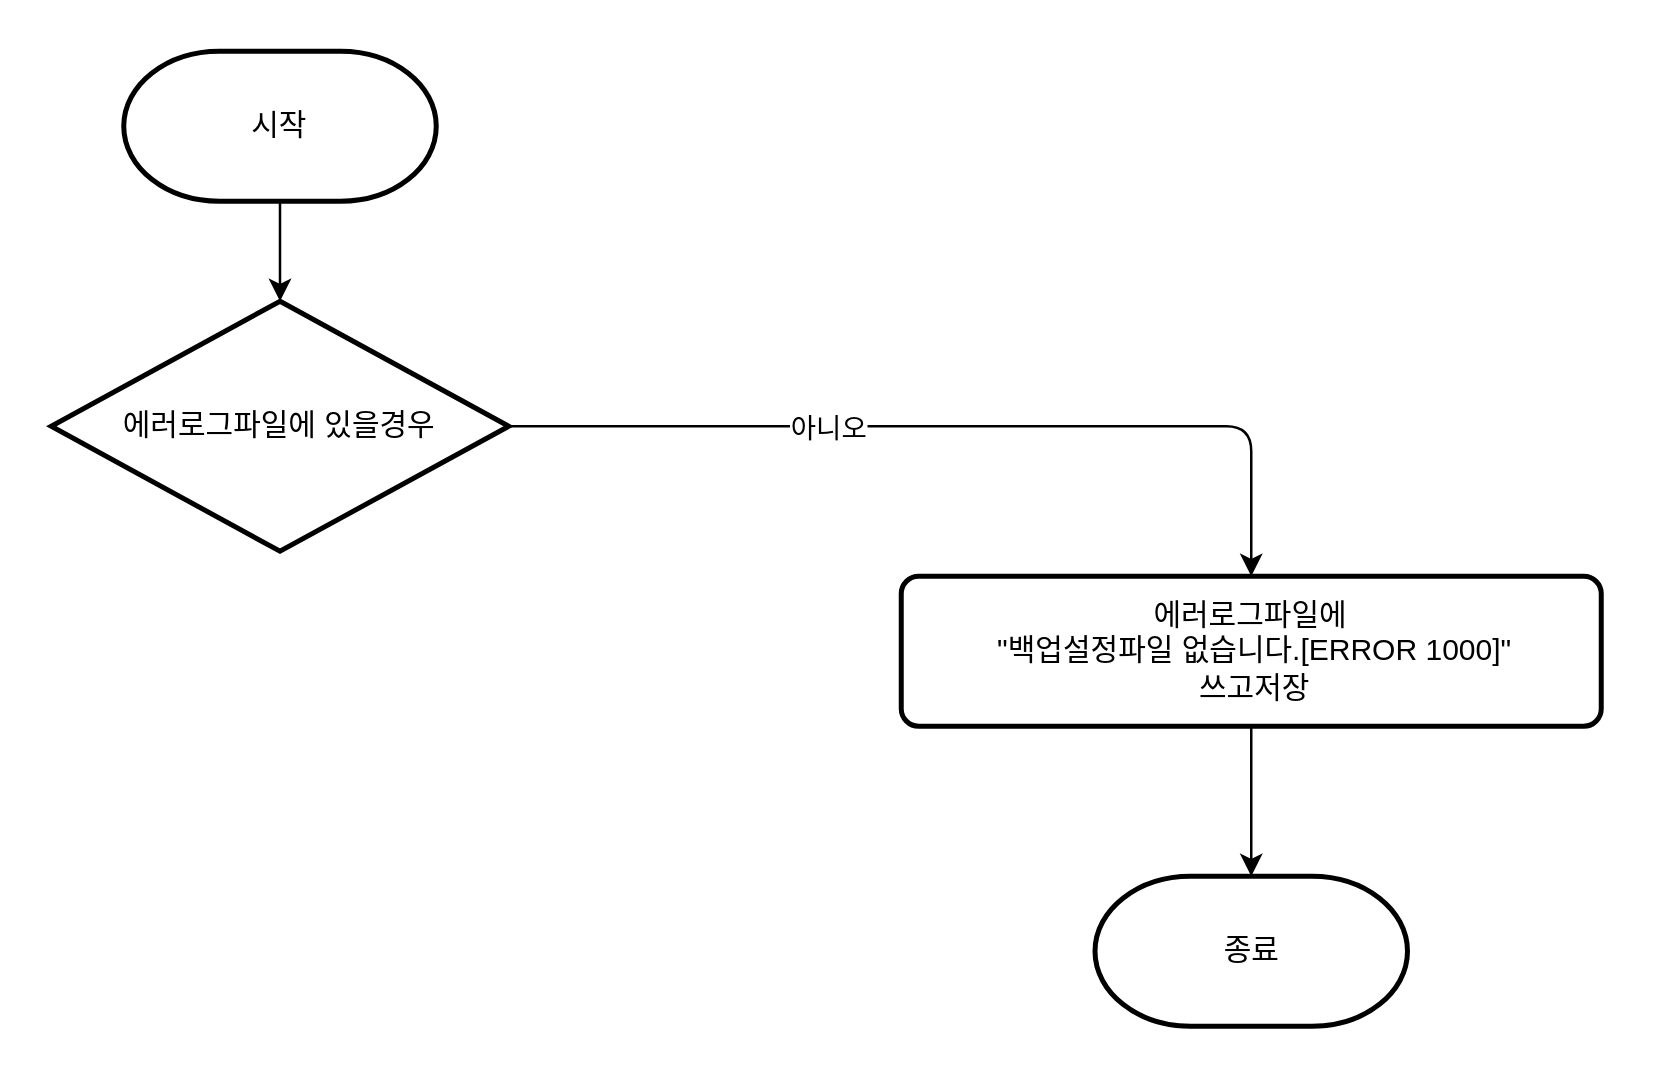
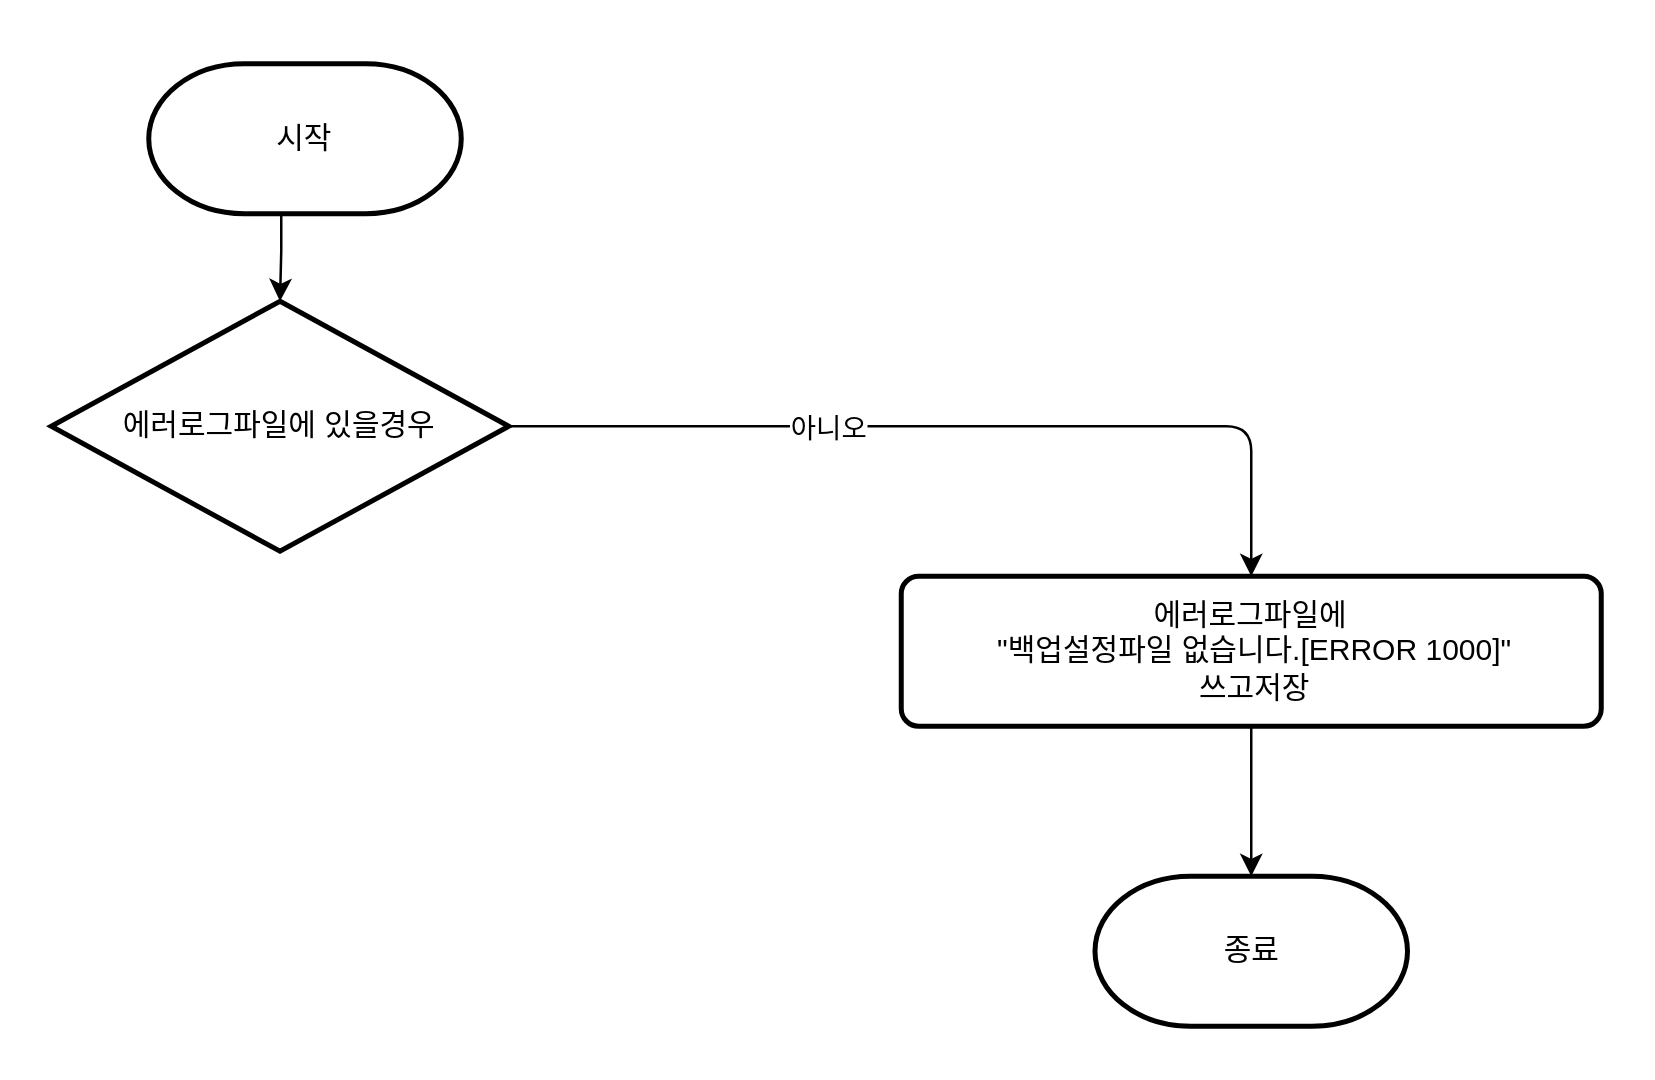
node "시작": moved (280, 126) -> (305, 139)
